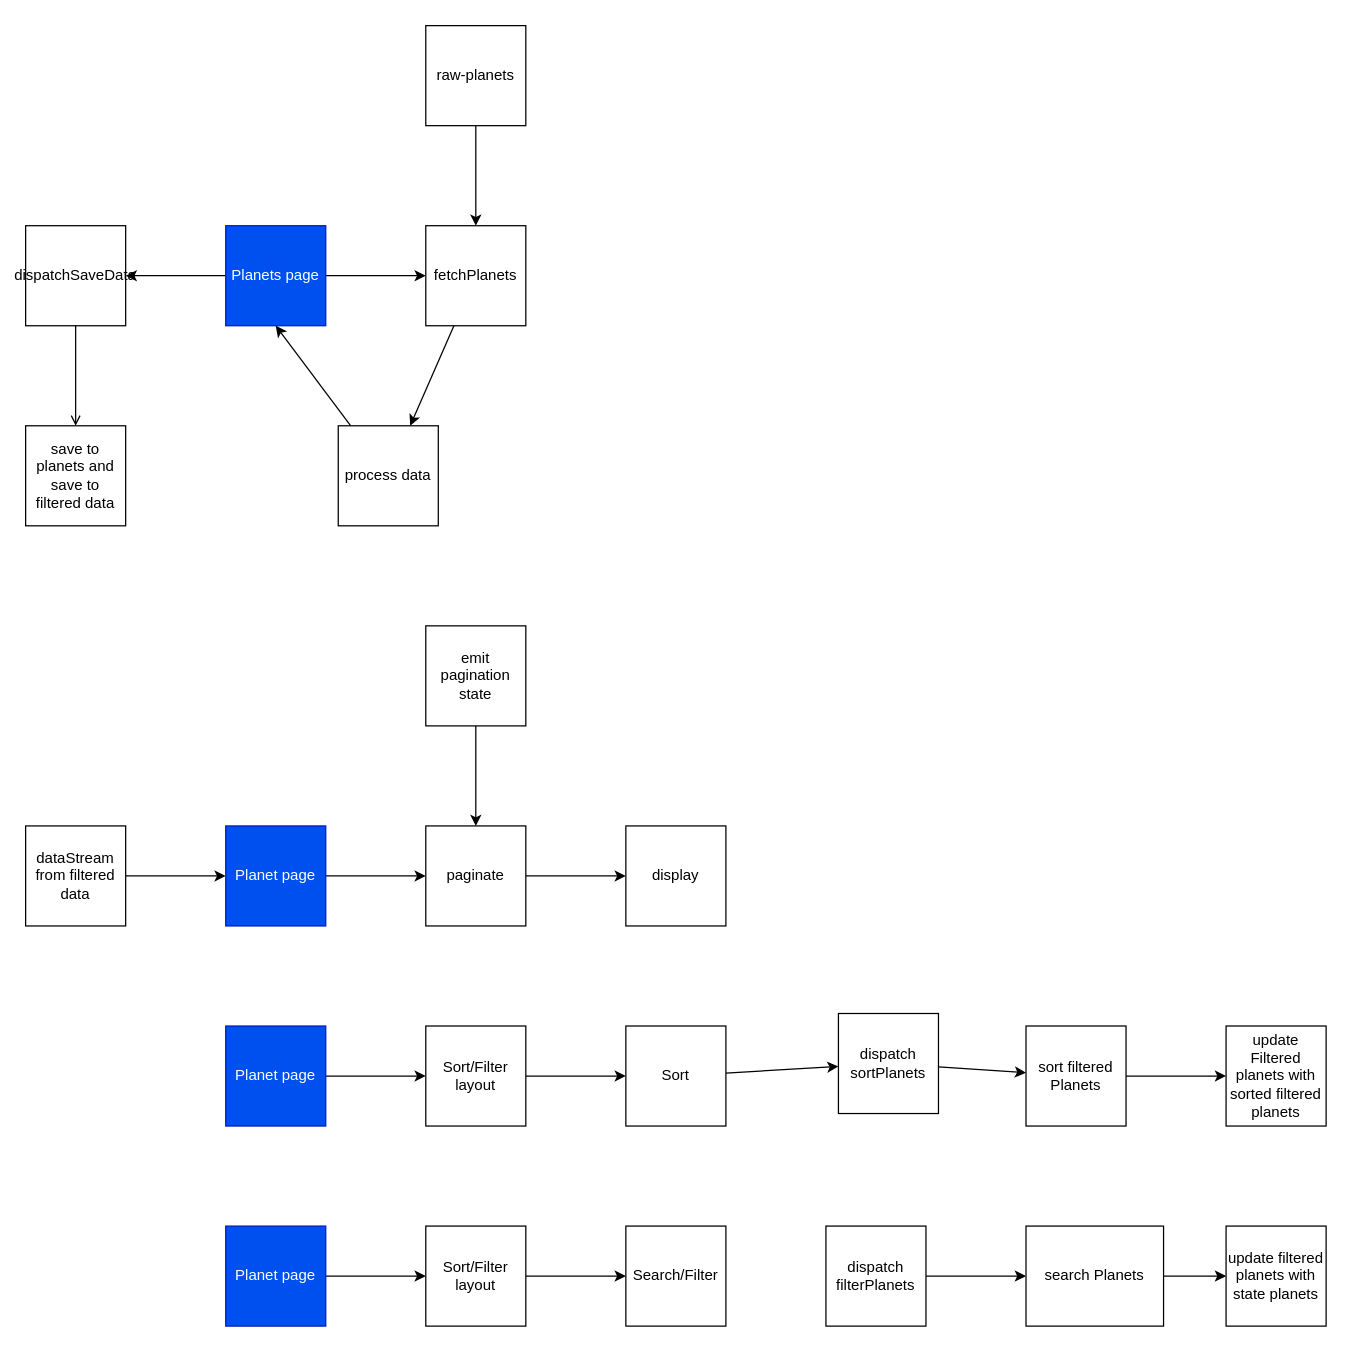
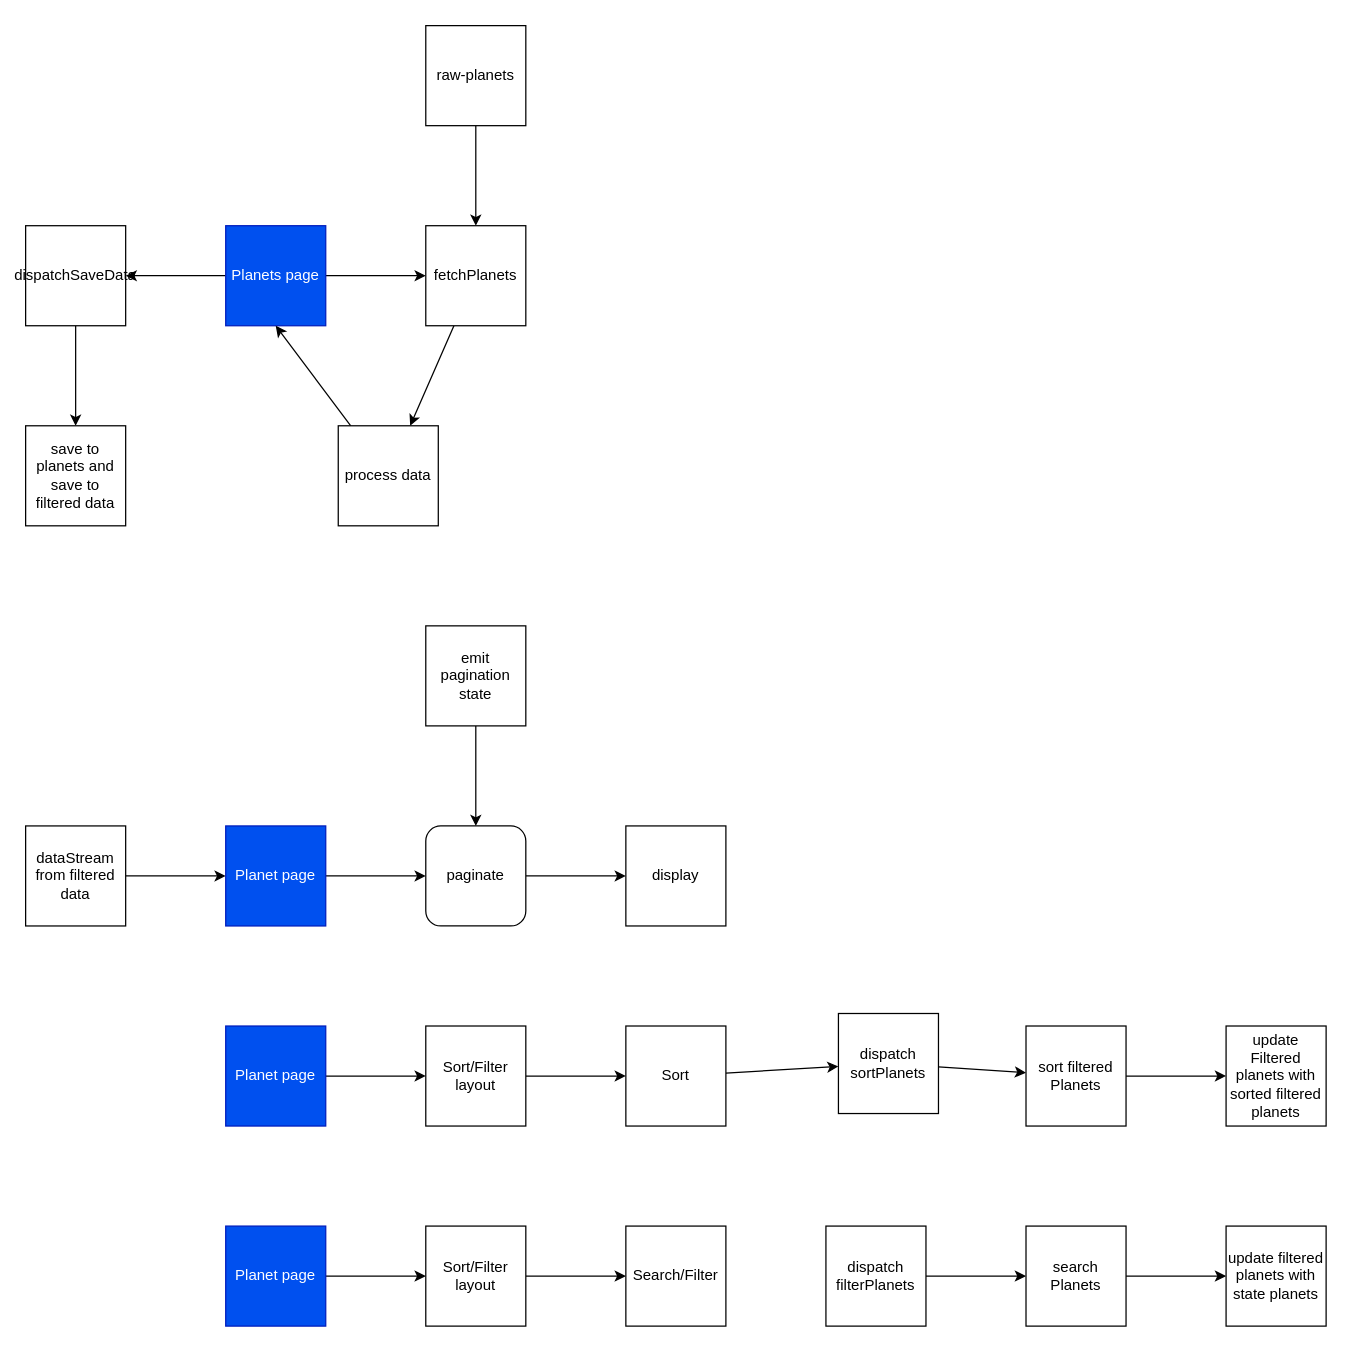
edge "dispatchSaveData" -> "save to planets and save to filtered data": arrowhead open -> classic
node "paginate": shape rectangle -> rounded rectangle
node "search Planets": size 138x100 -> 100x100
